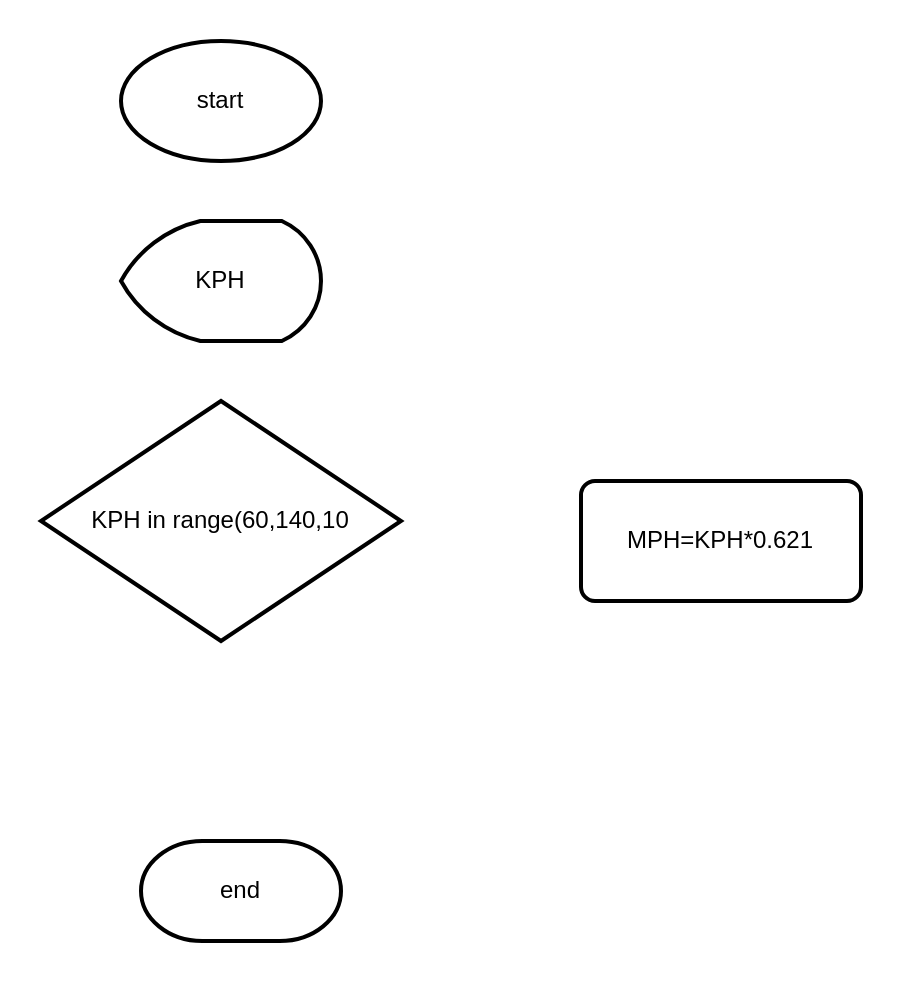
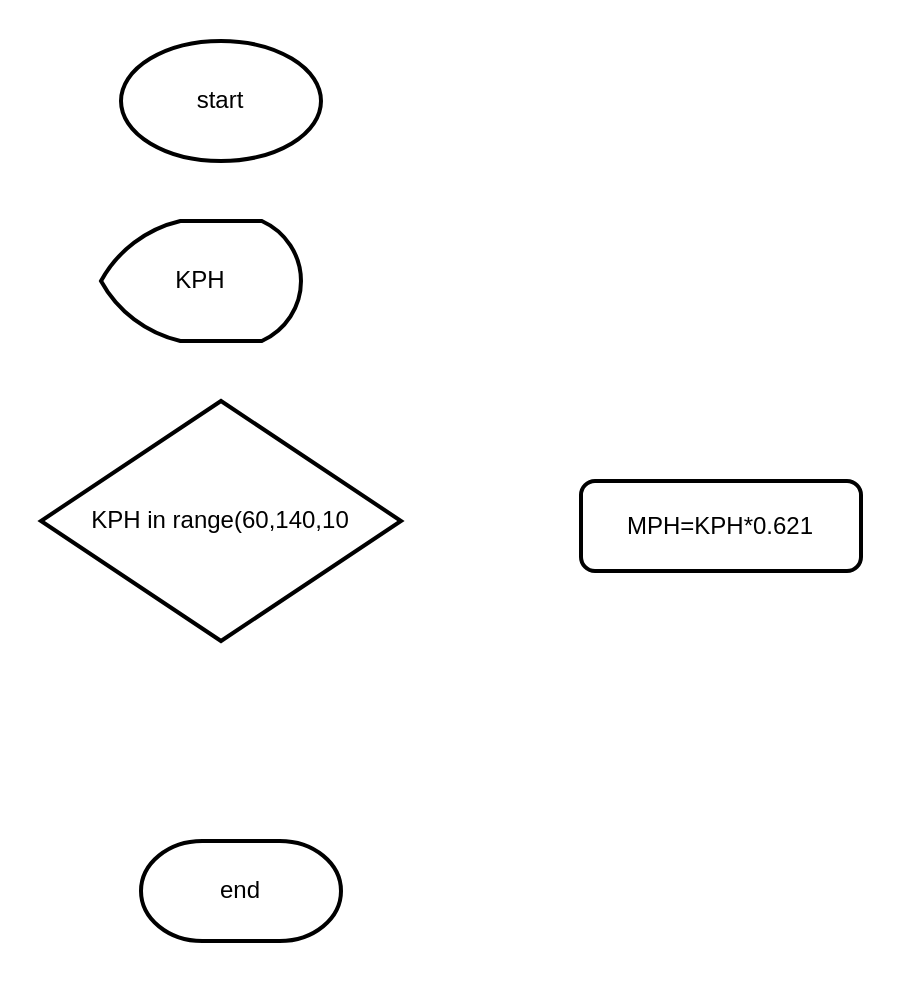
node "KPH": moved (221, 281) -> (201, 281)
node "MPH=KPH*0.621": size 280x120 -> 280x90
